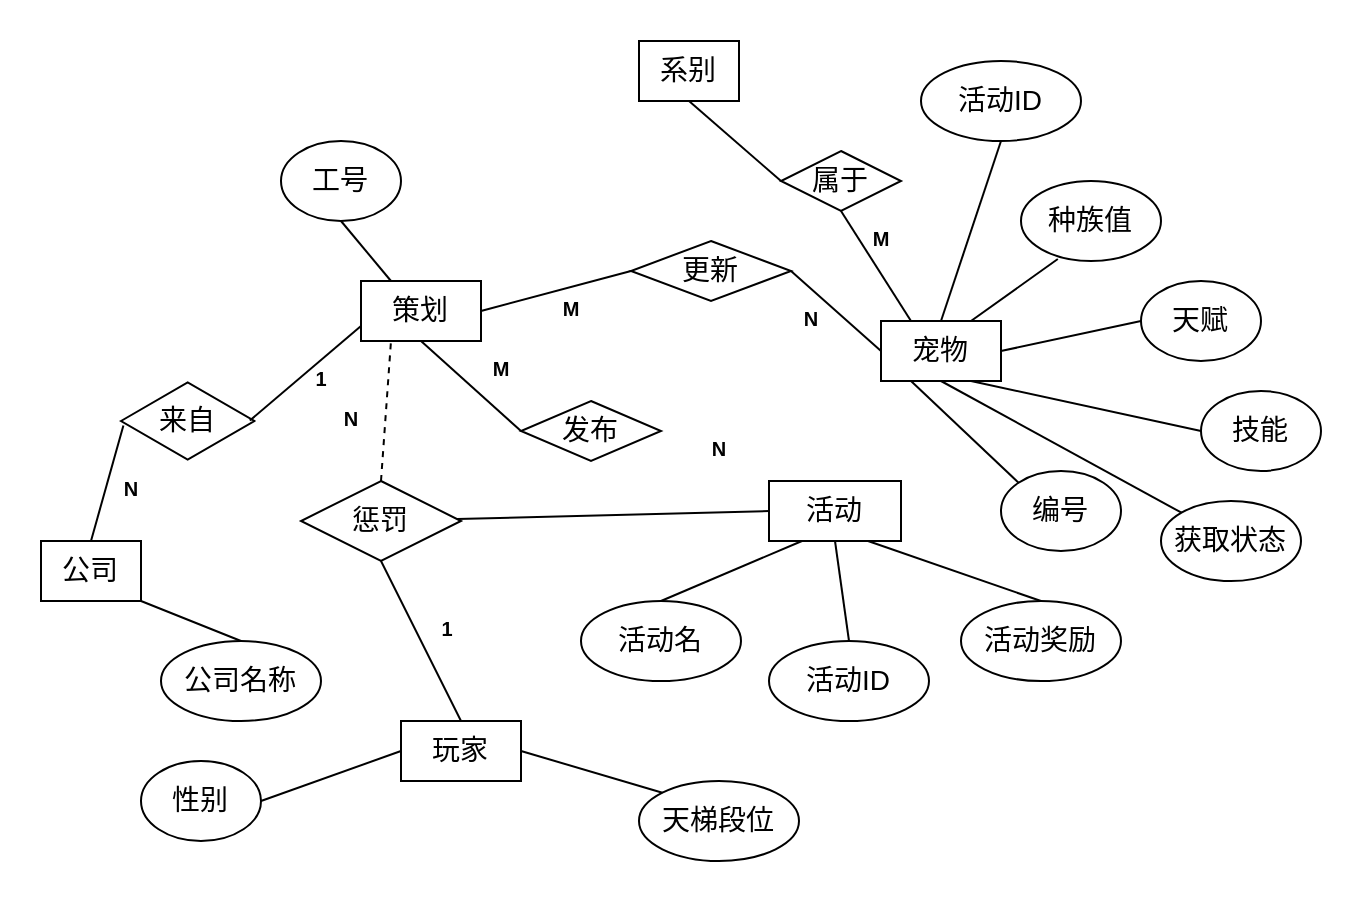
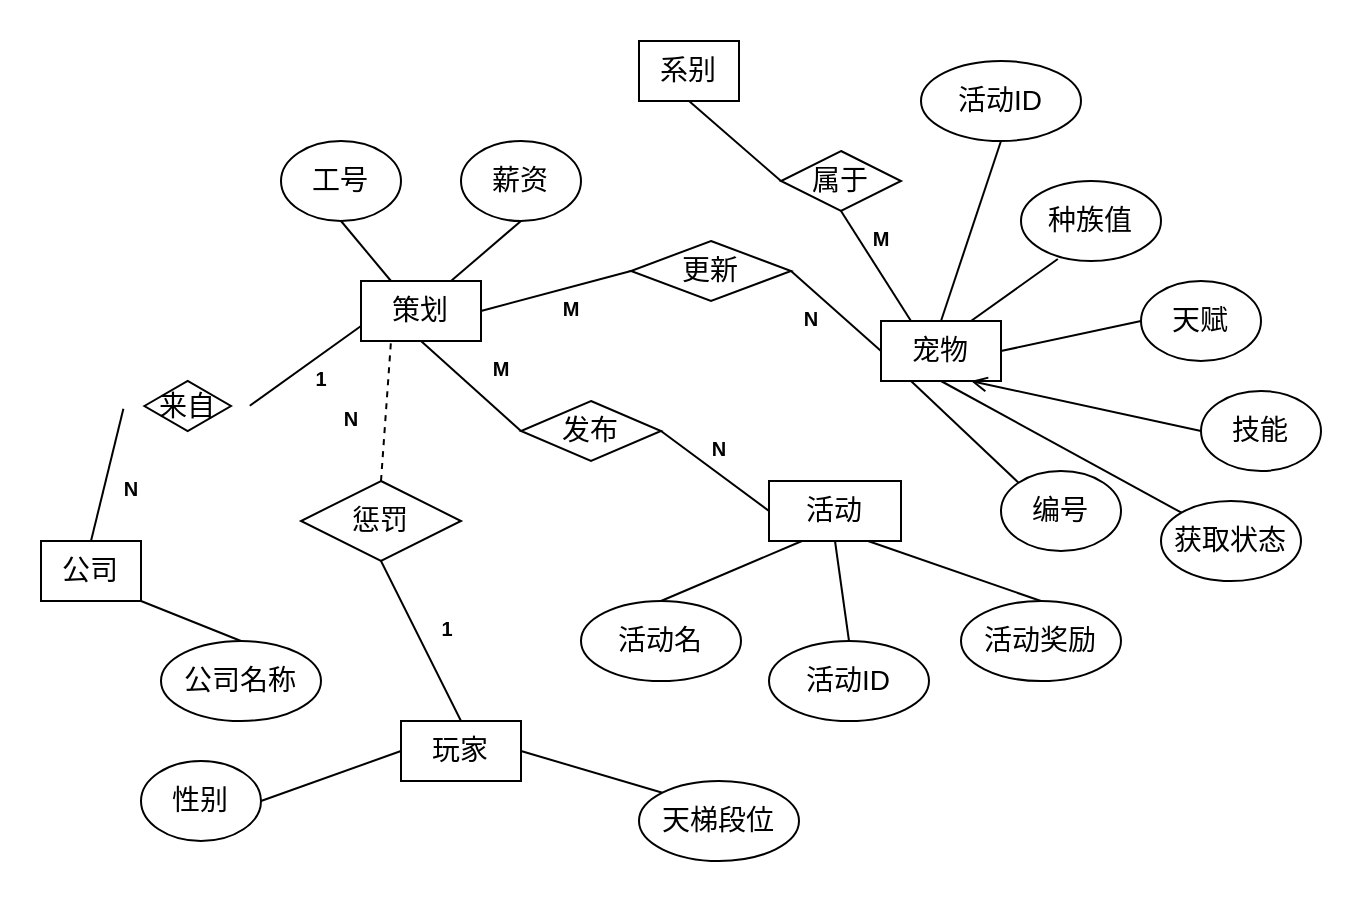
node "薪资": added
edge "薪资" -- "策划": added
edge "宠物" -- "技能": arrowhead none -> open
node "来自": size 133x80 -> 133x50
edge "活动" -- "惩罚": now "活动" -- "发布"
